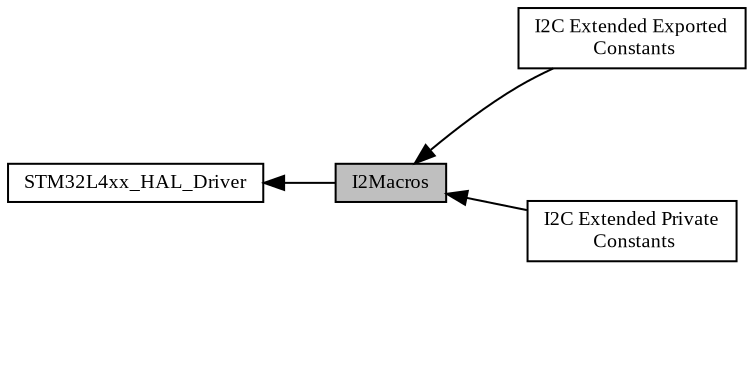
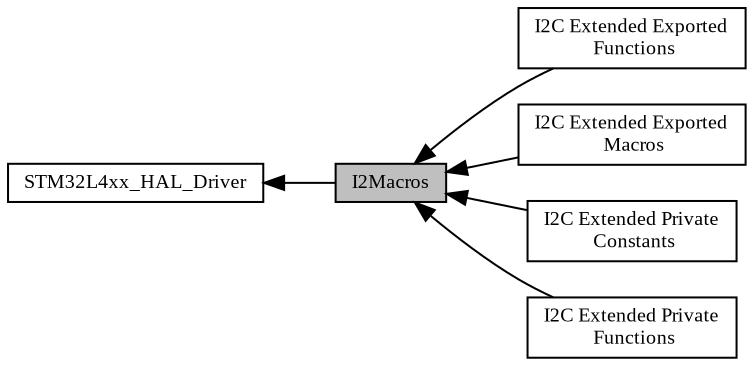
node "I2C Extended Exported Constants": label "I2C Extended Exported Constants" -> "I2C Extended Exported Functions"
node "I2C Extended Exported Macros": added
node "I2C Extended Private Functions": added
